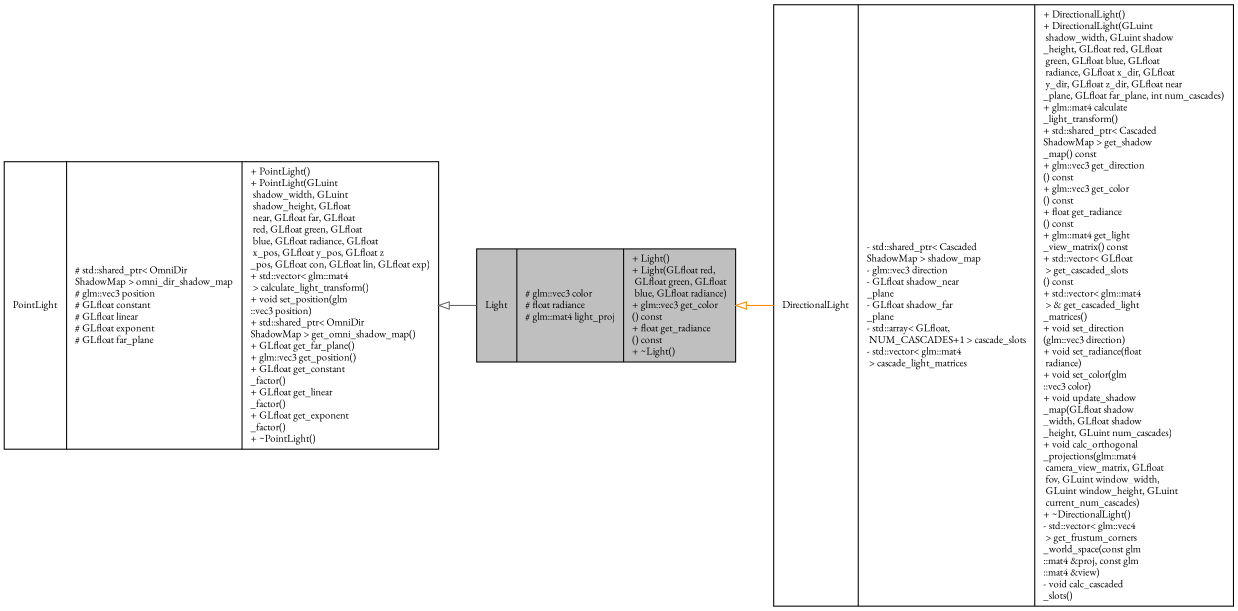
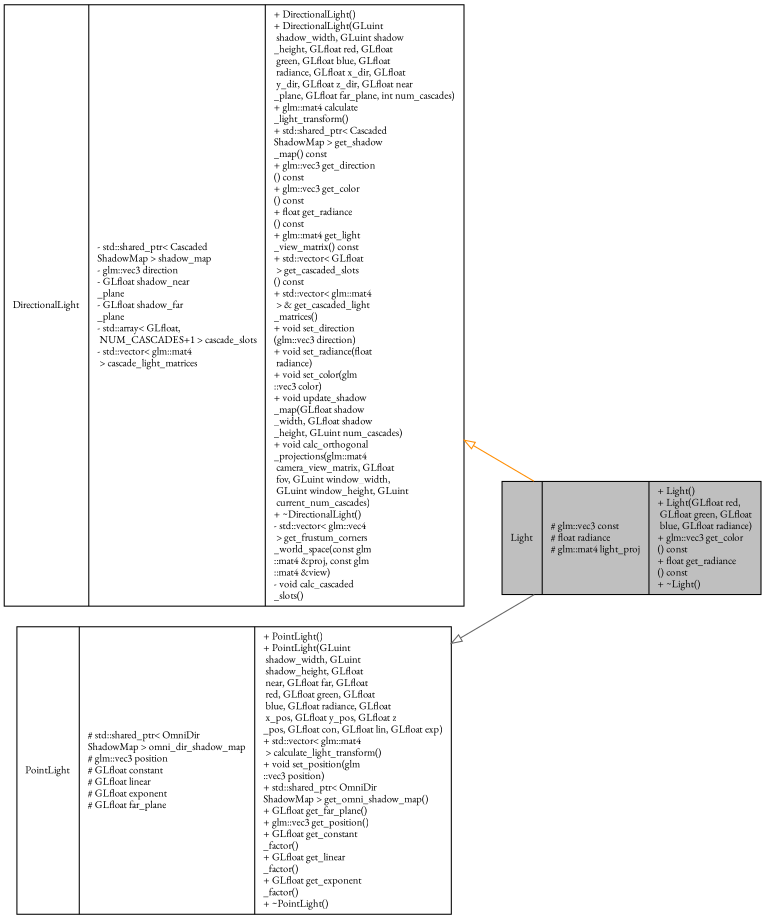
node "Light": text "# glm::vec3 color" -> "# glm::vec3 const"
edge "DirectionalLight" -> "Light": reversed
